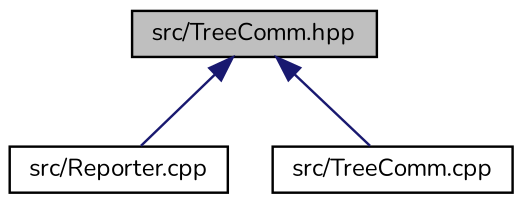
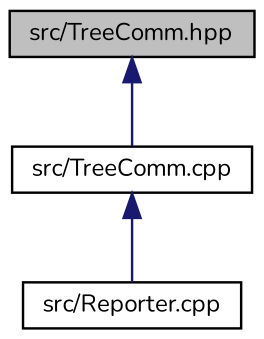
edge "src/Reporter.cpp" -> "src/TreeComm.hpp": now "src/Reporter.cpp" -> "src/TreeComm.cpp"
